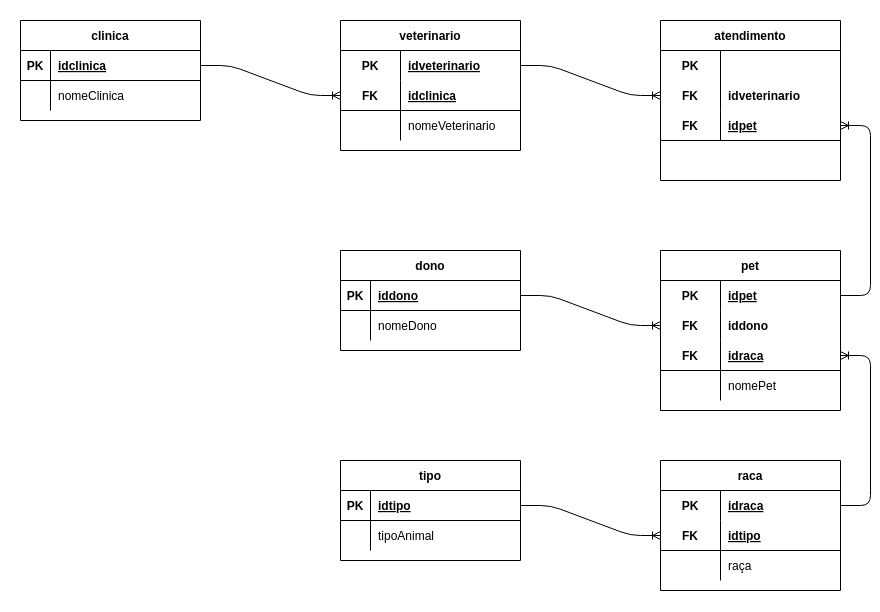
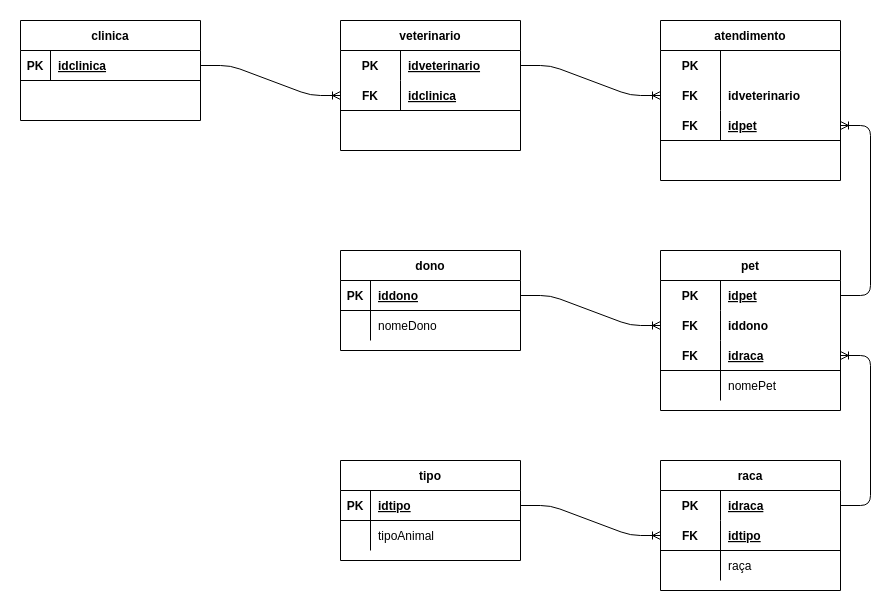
node "nomeClinica": removed
node "nomeVeterinario": removed
